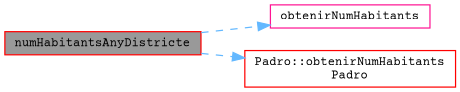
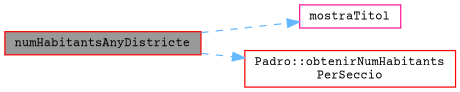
node "obtenirNumHabitants": label "obtenirNumHabitants" -> "mostraTitol"
node "Padro::obtenirNumHabitants Padro": label "Padro::obtenirNumHabitants Padro" -> "Padro::obtenirNumHabitants PerSeccio"
